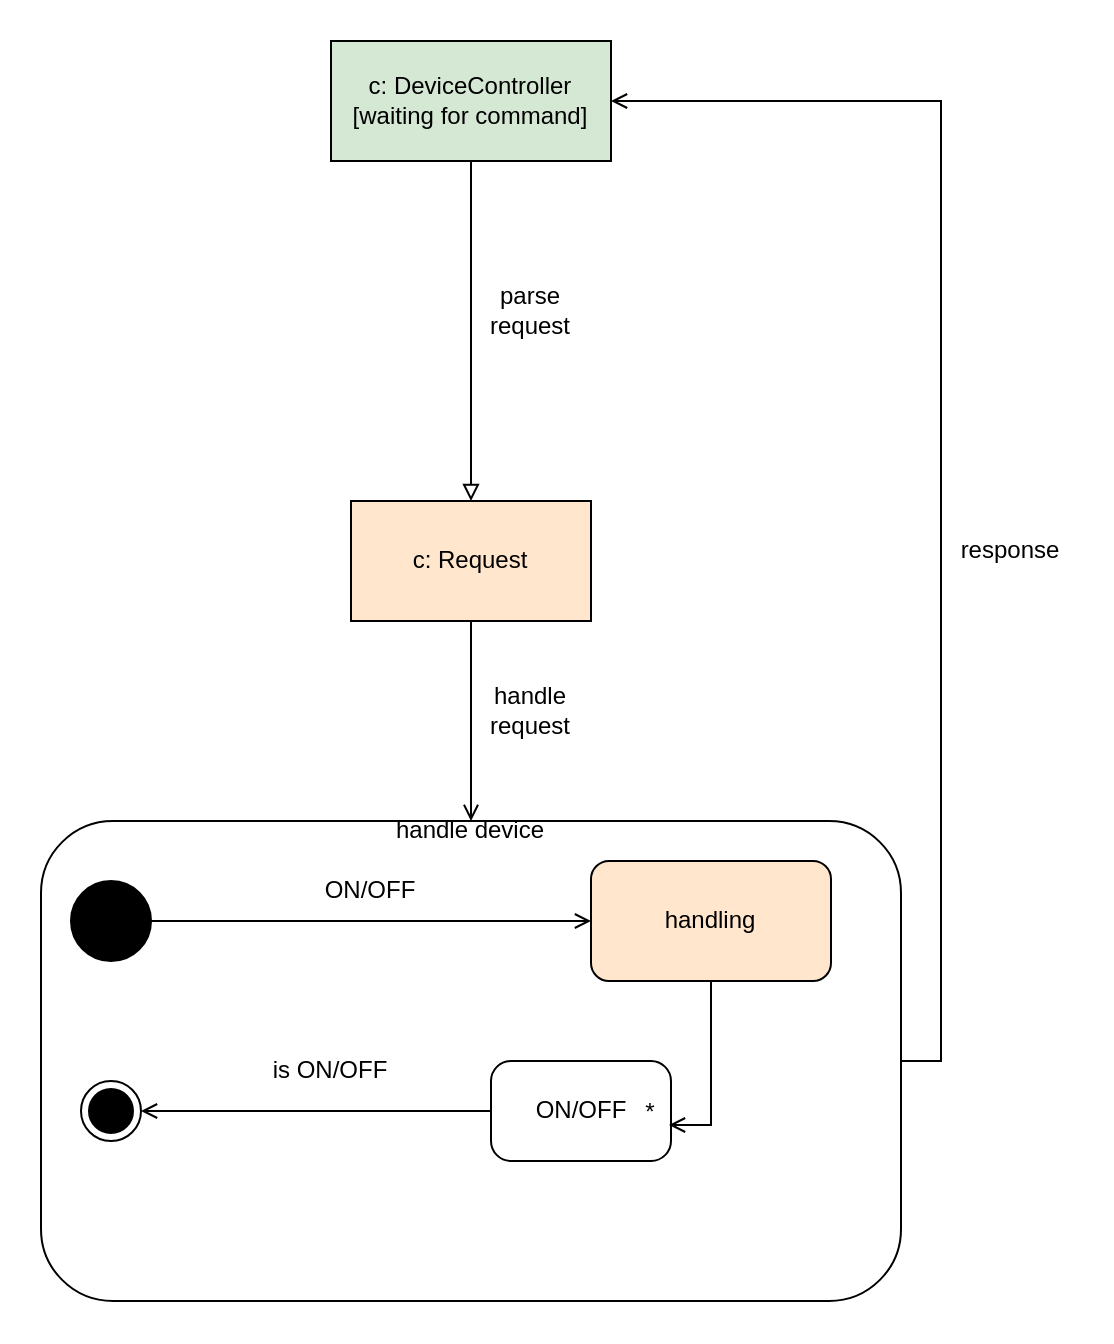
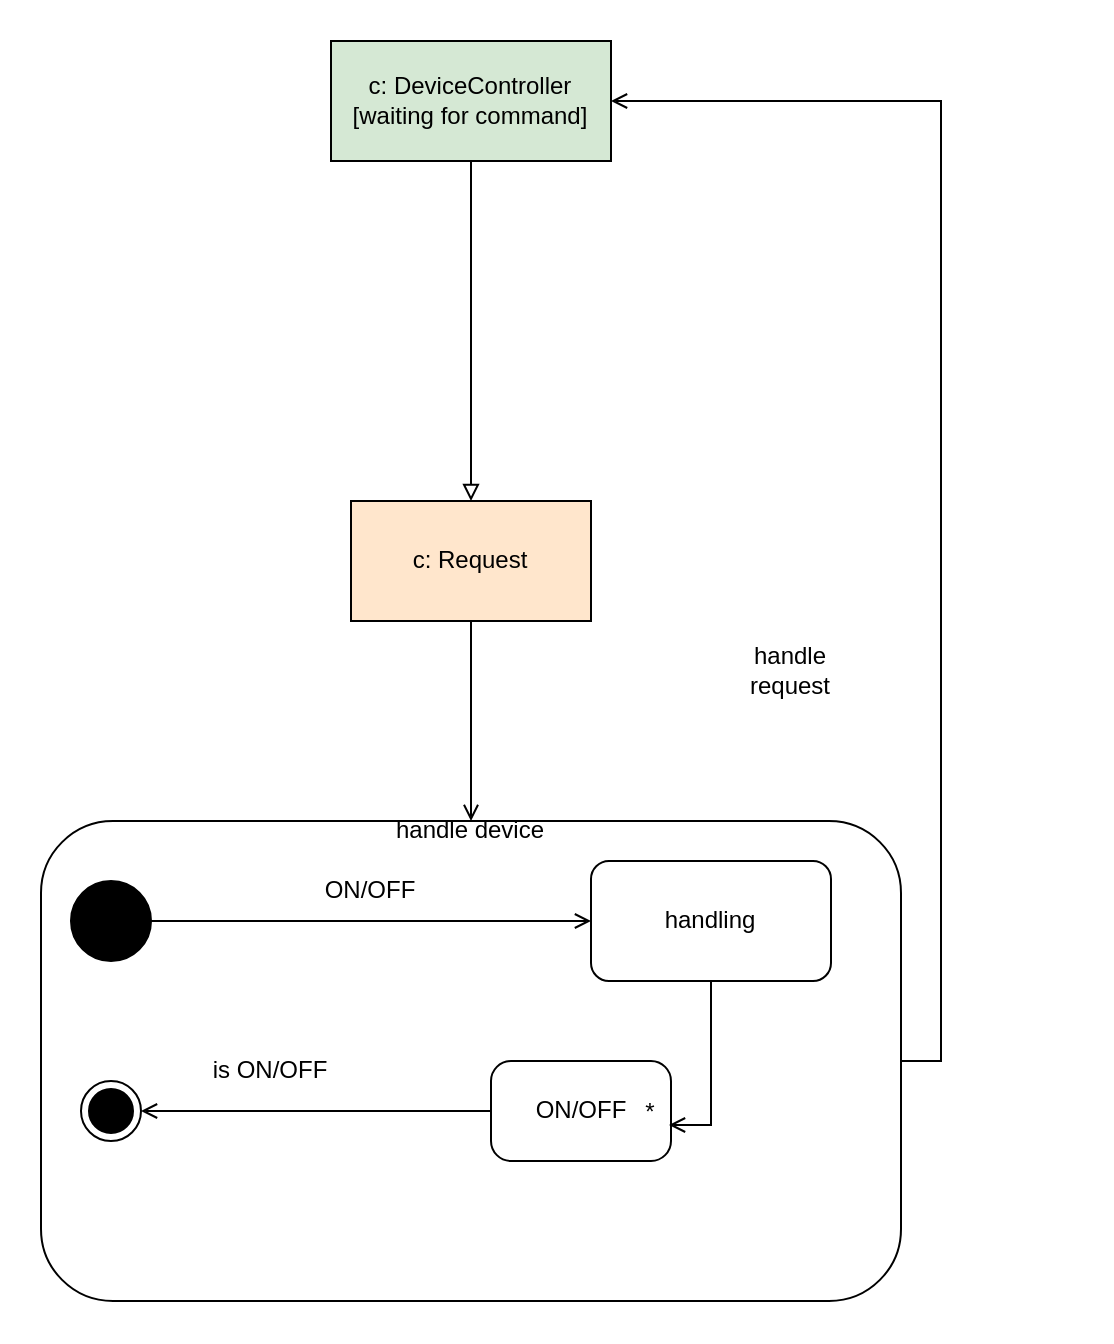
node "parse request": removed
node "response": removed
node "handle request": moved (531, 711) -> (791, 671)
node "handling": fillcolor #ffe6cc -> #ffffff
node "is ON/OFF": moved (331, 1071) -> (271, 1071)
